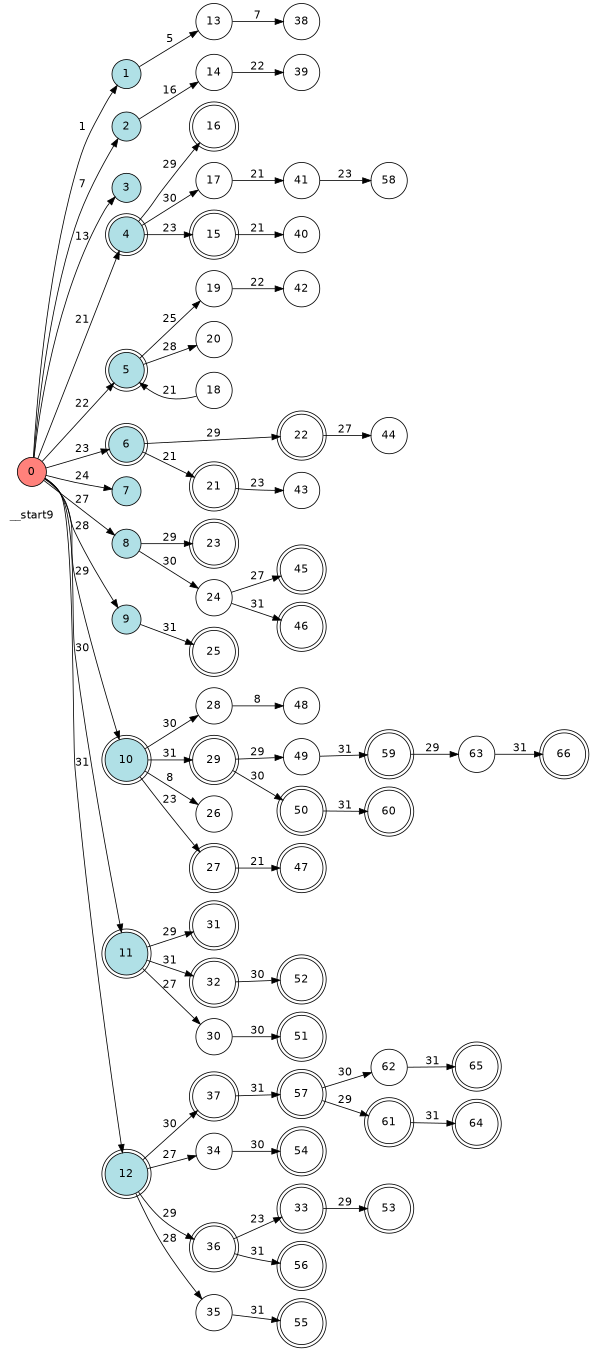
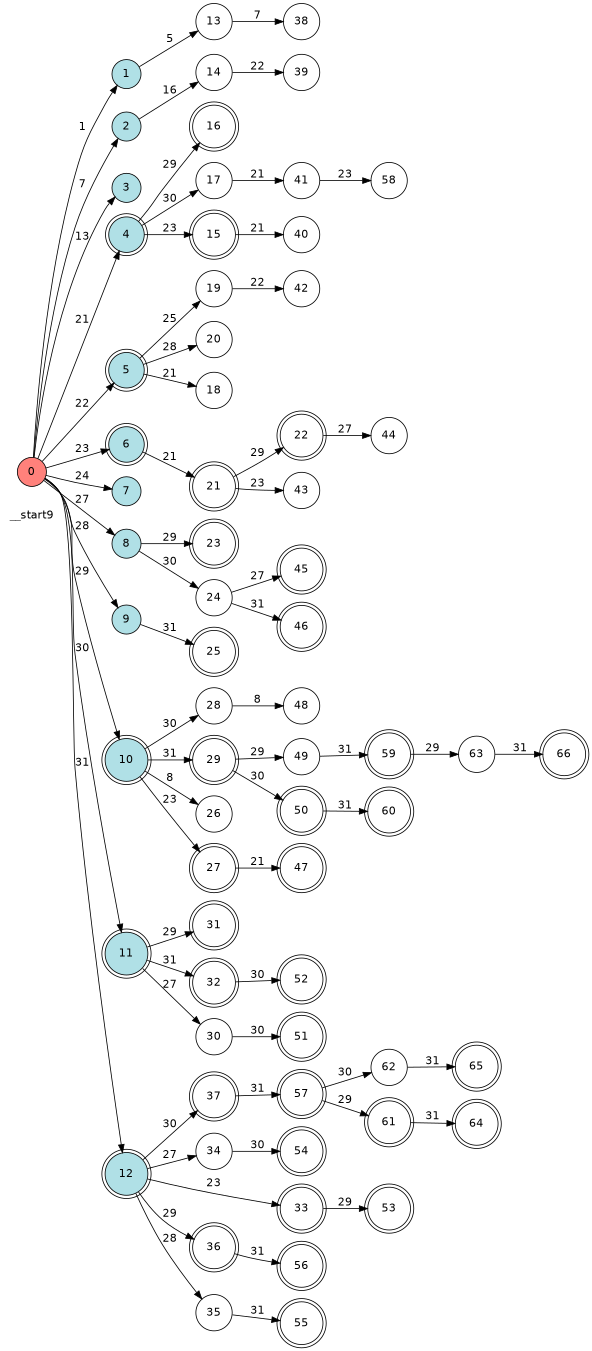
edge "18" -> "5": reversed
edge "6" -> "22": now "21" -> "22"
edge "36" -> "33": now "12" -> "33"
